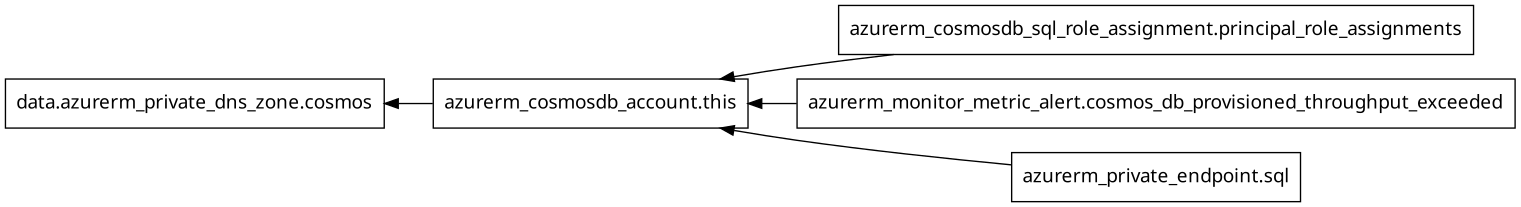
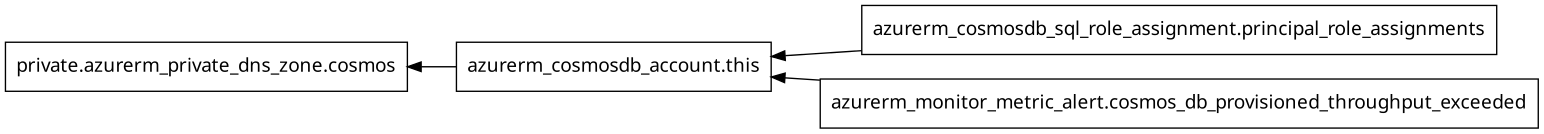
node "data.azurerm_private_dns_zone.cosmos": label "data.azurerm_private_dns_zone.cosmos" -> "private.azurerm_private_dns_zone.cosmos"
node "azurerm_private_endpoint.sql": removed
